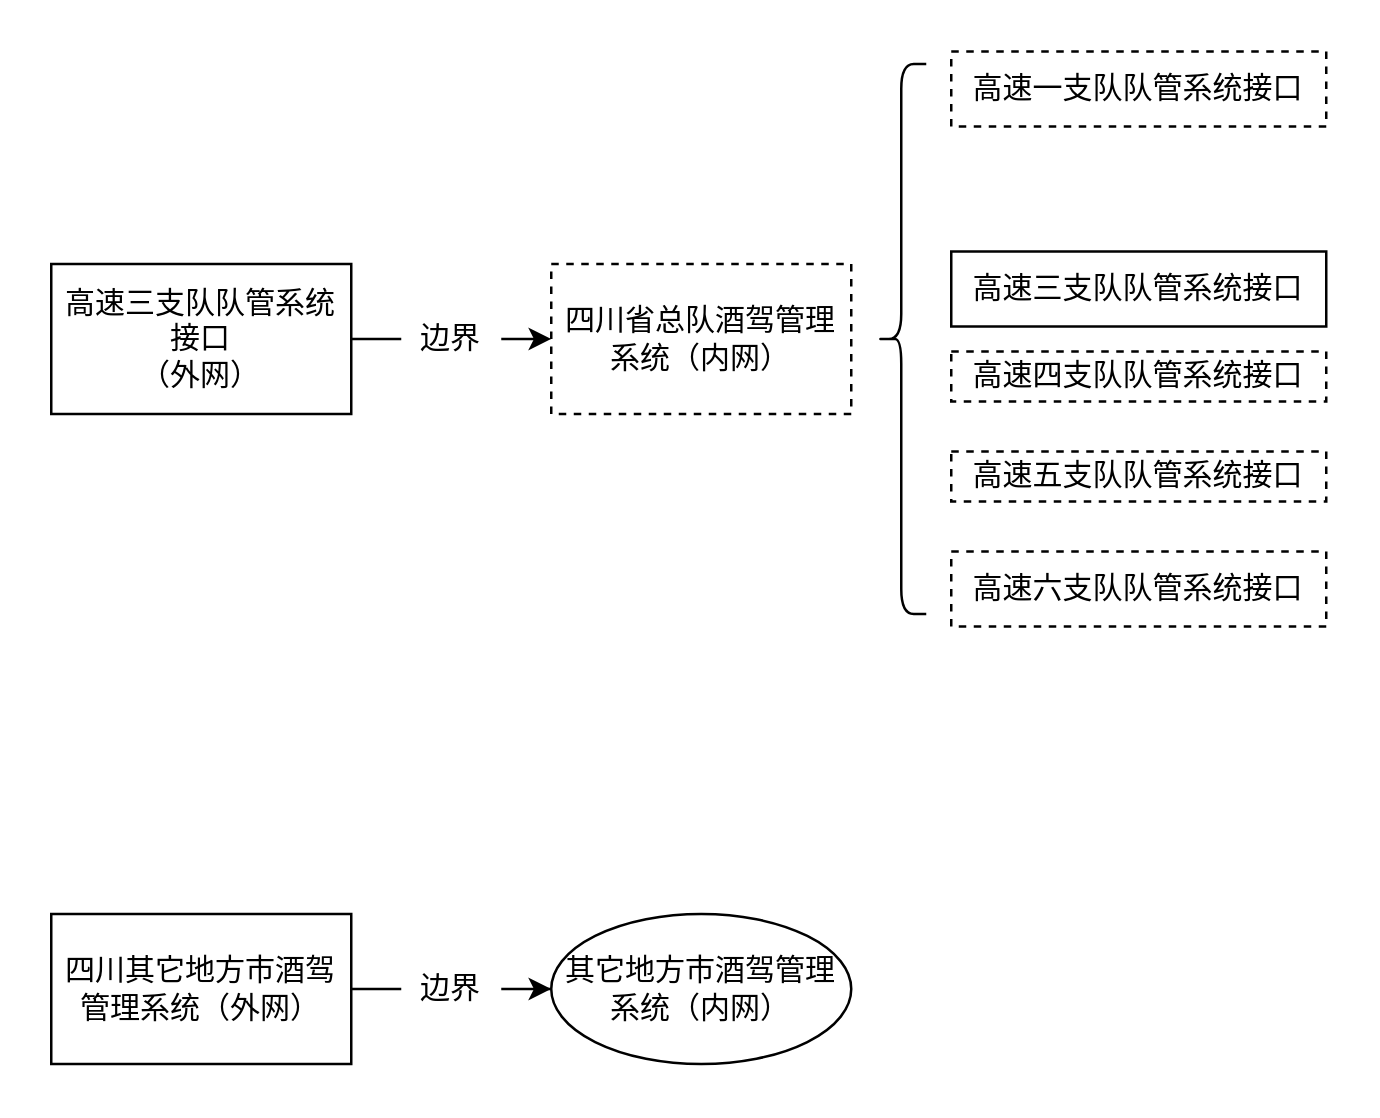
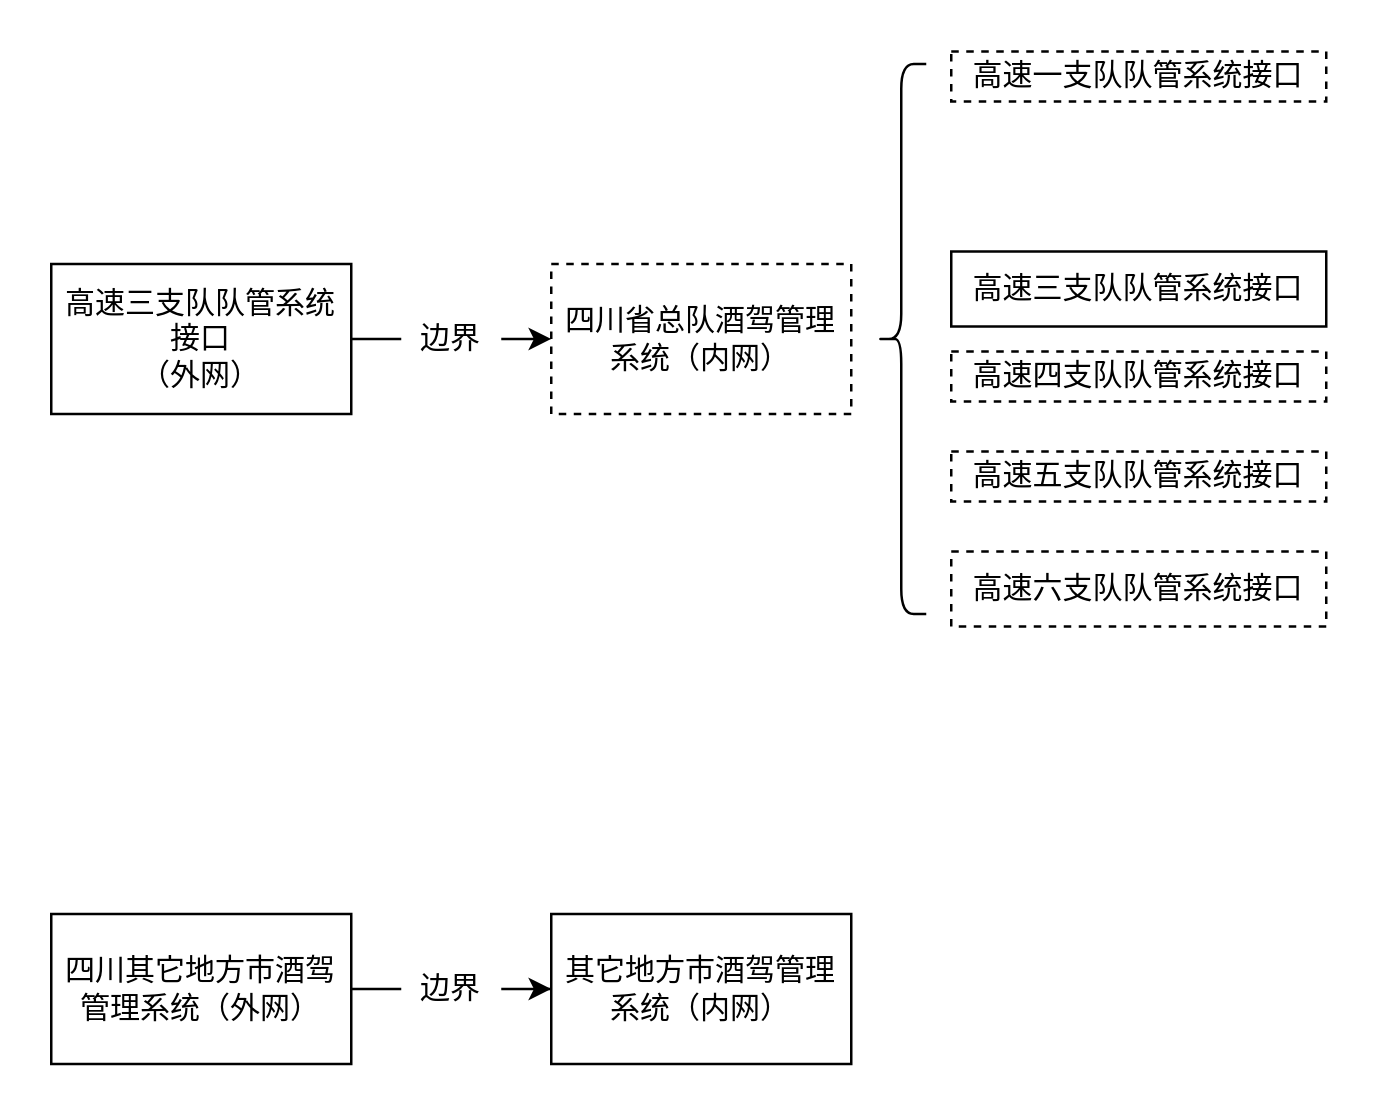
node "高速一支队队管系统接口": size 375x75 -> 375x50
node "其它地方市酒驾管理系统（内网）": shape ellipse -> rectangle
